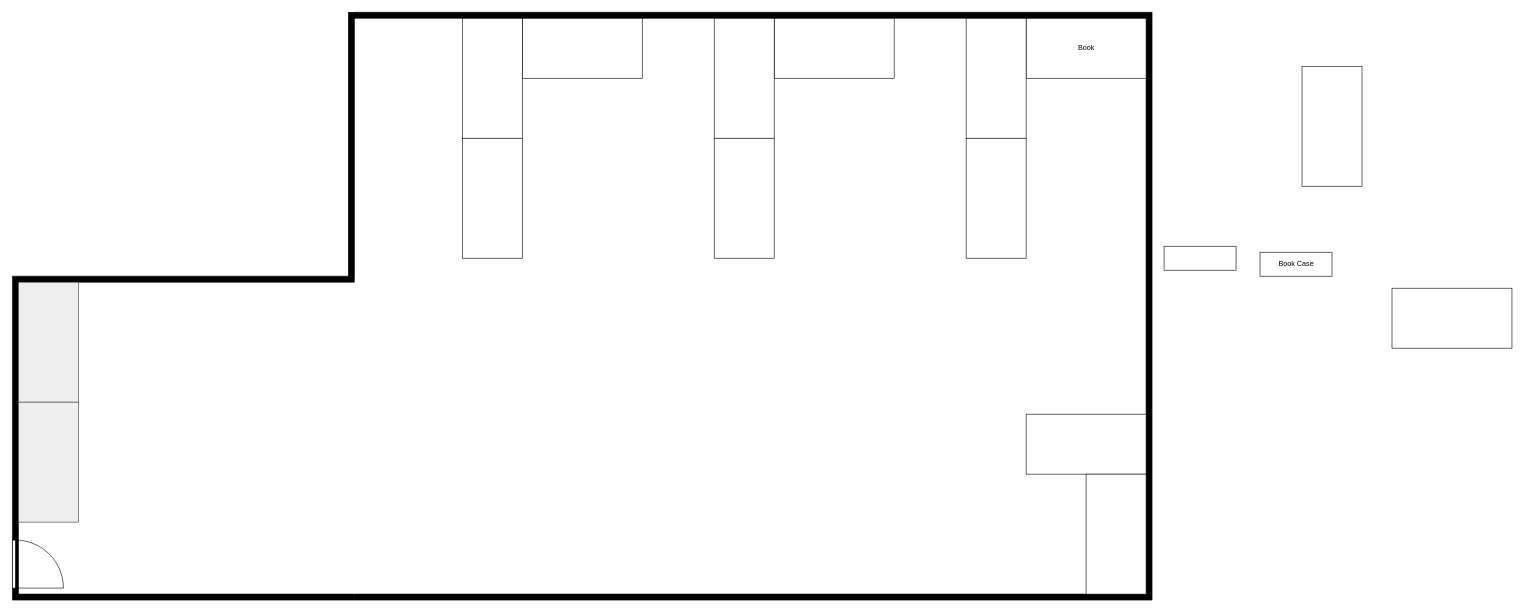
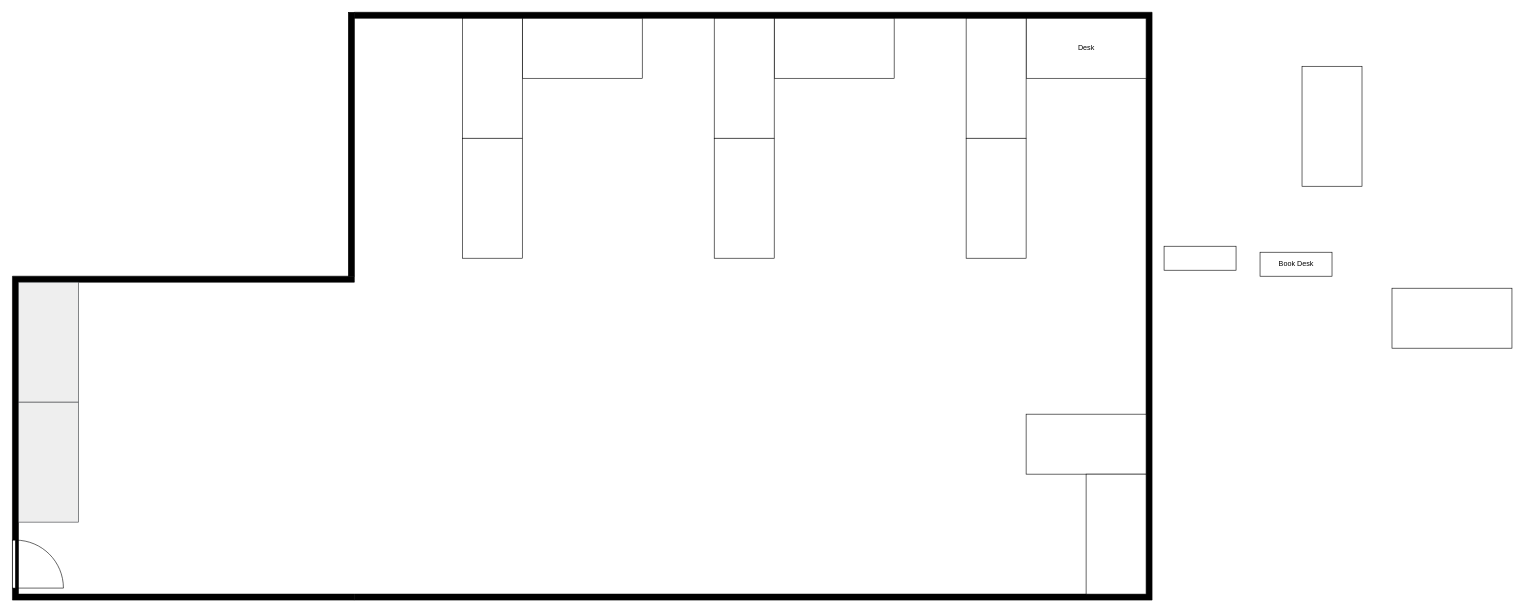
node "Book": label "Book" -> "Desk"
node "Book Case": label "Book Case" -> "Book Desk"
